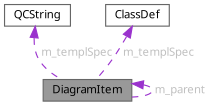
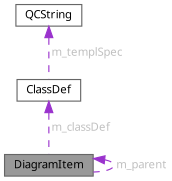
edge "DiagramItem" -> "ClassDef": label " m_templSpec" -> " m_classDef"
edge "DiagramItem" -> "QCString": now "ClassDef" -> "QCString"
